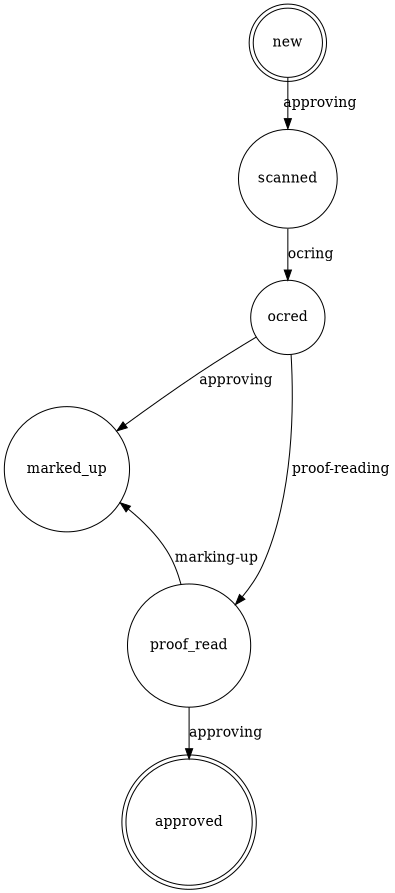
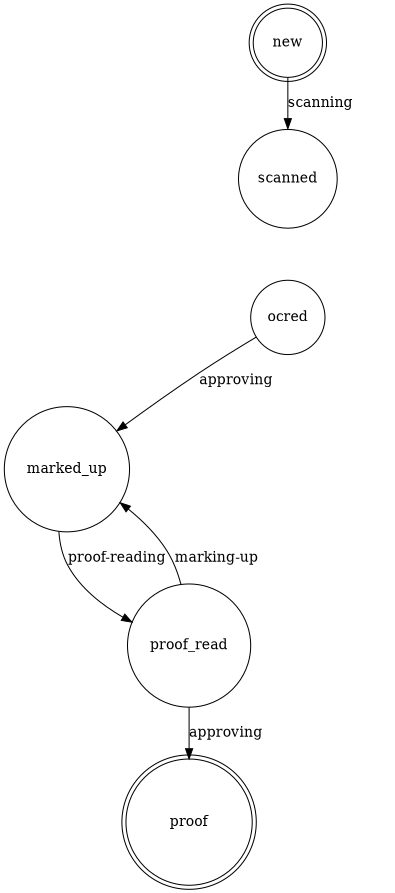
edge "new" -> "scanned": label "approving" -> "scanning"
edge "scanned" -> "ocred": removed, label "ocring"
edge "ocred" -> "proof_read": now "marked_up" -> "proof_read"
node "approved": label "approved" -> "proof"
